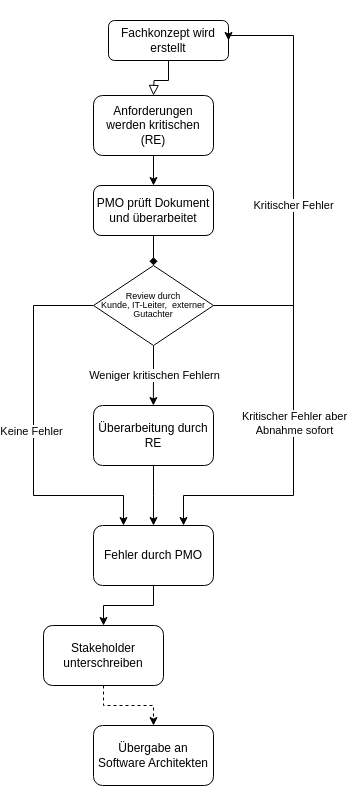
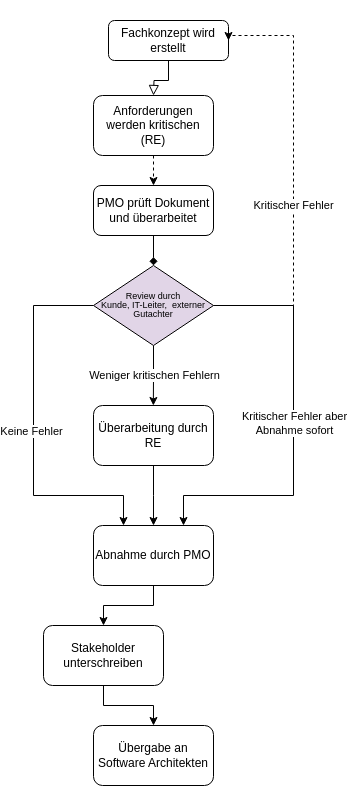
edge "Review durch Kunde, IT-Leiter, externer Gutachter" -> "Fachkonzept wird erstellt": style solid -> dashed
edge "Anforderungen werden kritischen (RE)" -> "PMO prüft Dokument und überarbeitet": style solid -> dashed
node "Review durch Kunde, IT-Leiter, externer Gutachter": fillcolor #ffffff -> #e1d5e7
node "Fehler durch PMO": label "Fehler durch PMO" -> "Abnahme durch PMO"
edge "Stakeholder unterschreiben" -> "Übergabe an Software Architekten": style dashed -> solid
